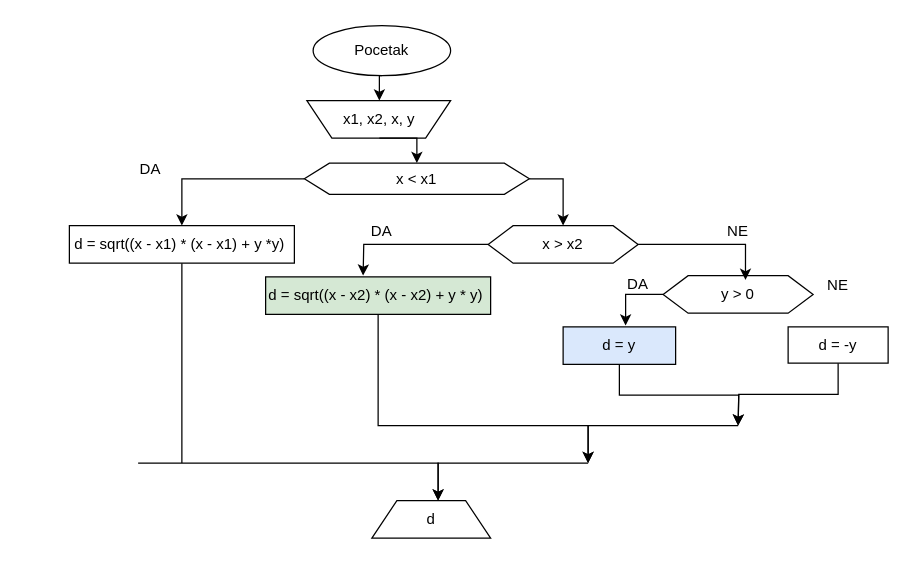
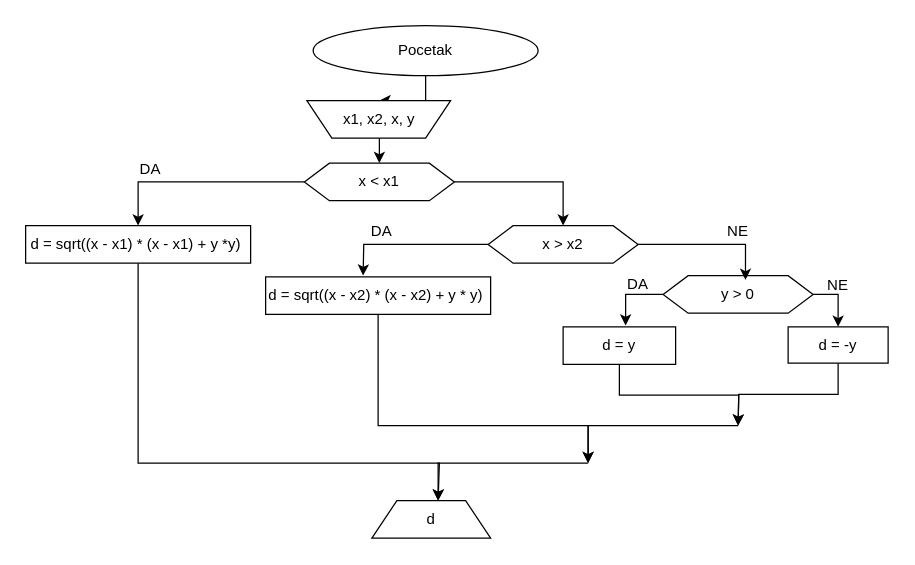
node "Pocetak": size 138x50 -> 225x50
node "x < x1": size 225x31 -> 150x38
node "d = sqrt((x - x1) * (x - x1) + y *y)": moved (182, 244) -> (138, 244)
edge "y > 0" -> "d = -y": added
node "d = sqrt((x - x2) * (x - x2) + y * y)": fillcolor #d5e8d4 -> #ffffff
node "d = y": fillcolor #dae8fc -> #ffffff
